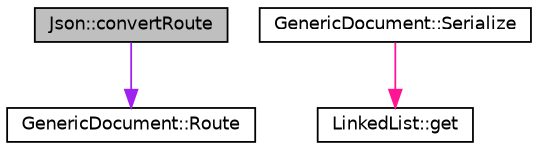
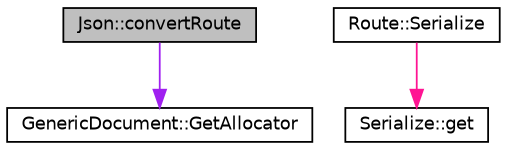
node "GenericDocument::Serialize": label "GenericDocument::Serialize" -> "Route::Serialize"
node "GenericDocument::Route": label "GenericDocument::Route" -> "GenericDocument::GetAllocator"
node "LinkedList::get": label "LinkedList::get" -> "Serialize::get"
